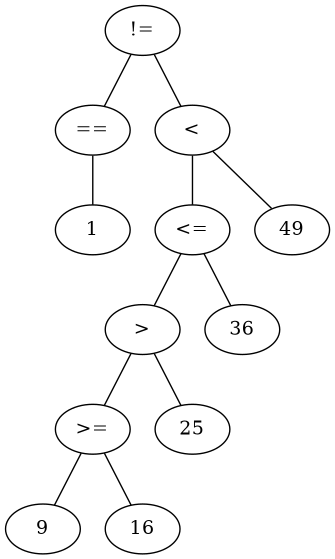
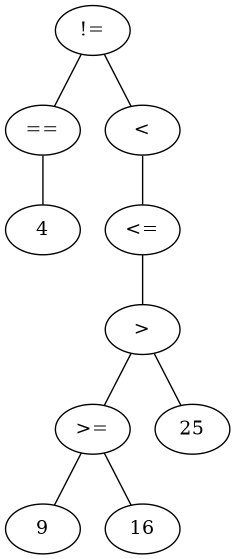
node "1": label "1" -> "4"
node "49": removed
node "36": removed
